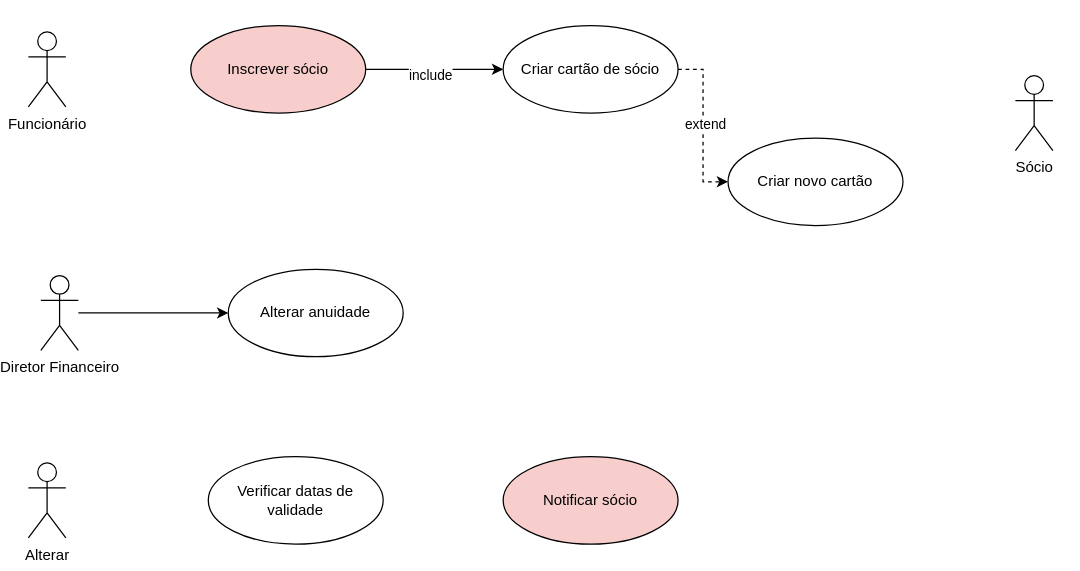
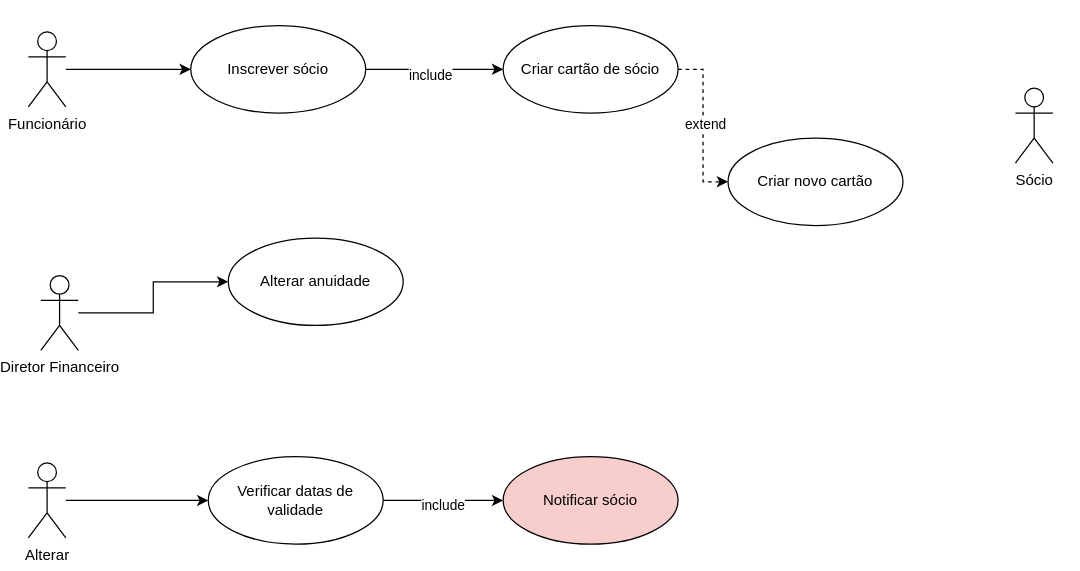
edge "Funcionário" -> "Inscrever sócio": added
node "Inscrever sócio": fillcolor #f8cecc -> #ffffff
node "Sócio": moved (1034, 113) -> (1034, 126)
node "Alterar anuidade": moved (316, 313) -> (316, 282)
edge "Alterar" -> "Verificar datas de validade": added
edge "Verificar datas de validade" -> "Notificar sócio": added, label "include"
